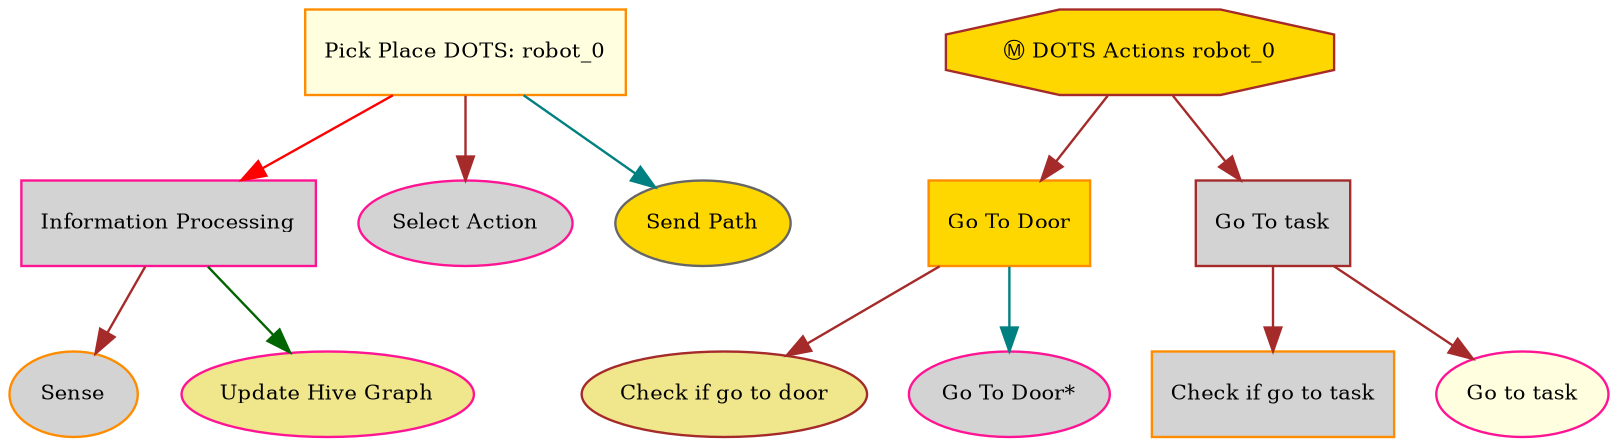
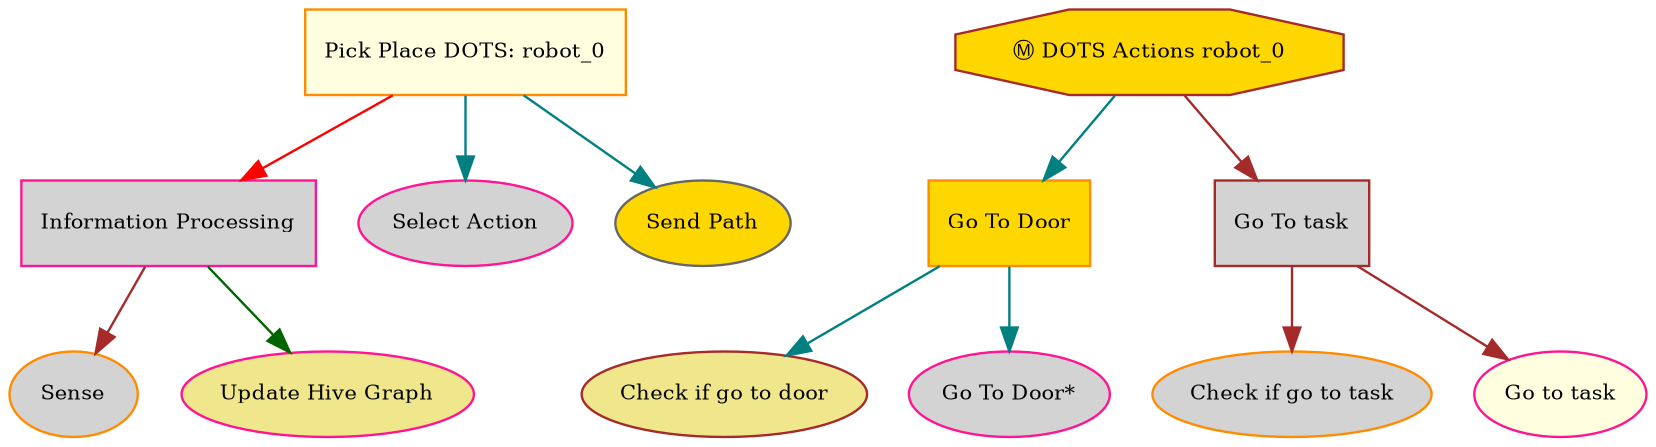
edge "Pick Place DOTS: robot_0" -> "Select Action": color brown -> teal
edge "Ⓜ DOTS Actions robot_0" -> "Go To Door": color brown -> teal
edge "Go To Door" -> "Check if go to door": color brown -> teal
node "Check if go to task": shape box -> ellipse
